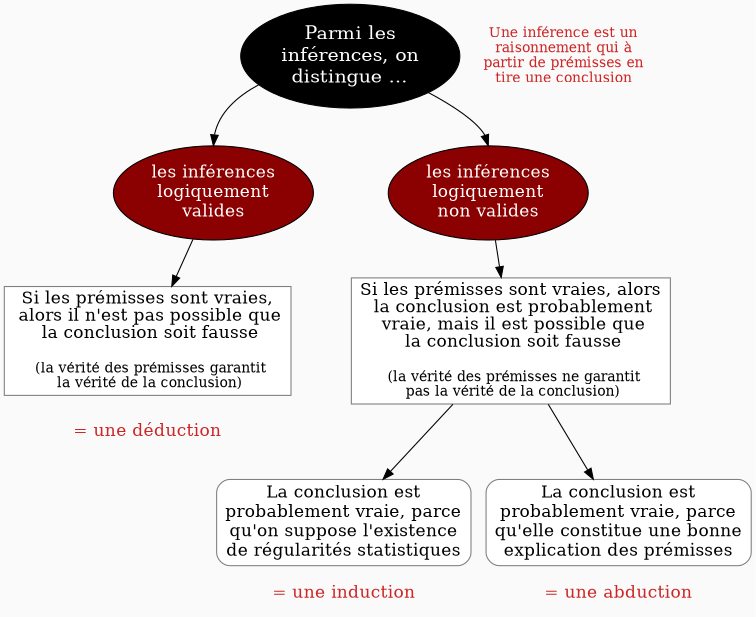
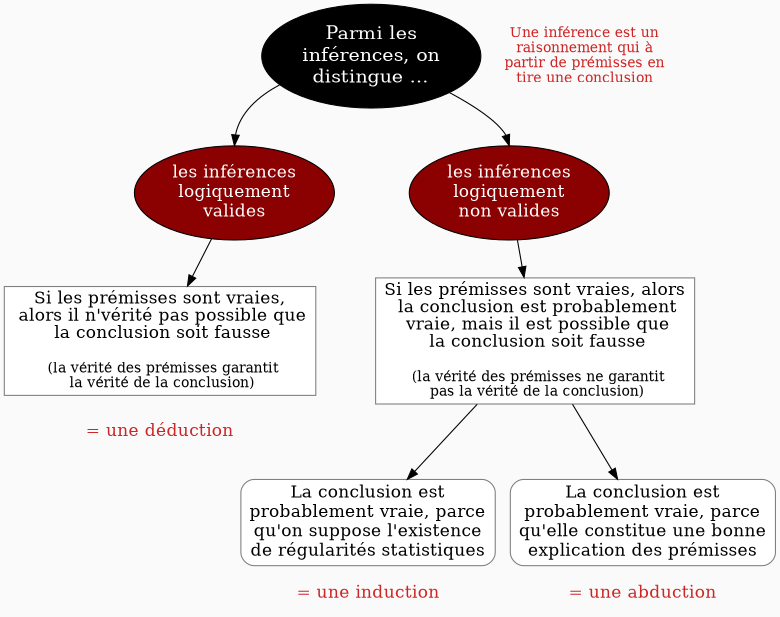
node "Si les prémisses sont vraies,": text "alors il n'est pas possible que" -> "alors il n'vérité pas possible que"
